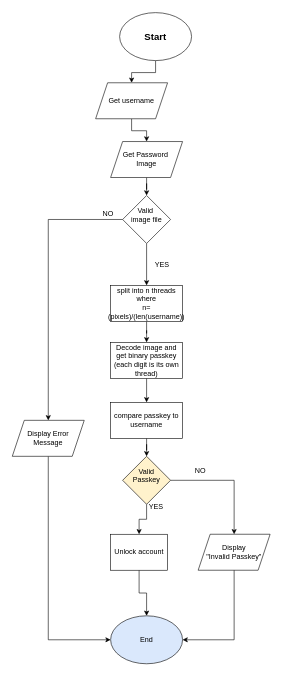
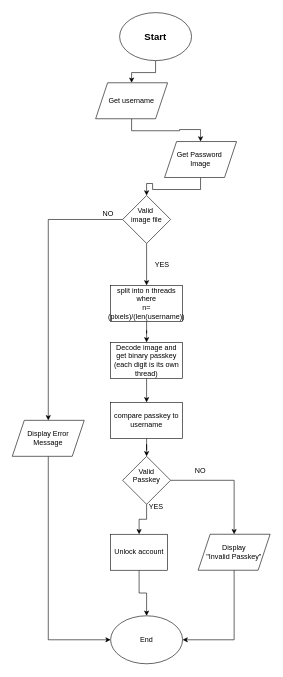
node "Get Password Image": moved (147, 159) -> (201, 159)
node "Valid Passkey": fillcolor #fff2cc -> #ffffff
node "End": fillcolor #dae8fc -> #ffffff
